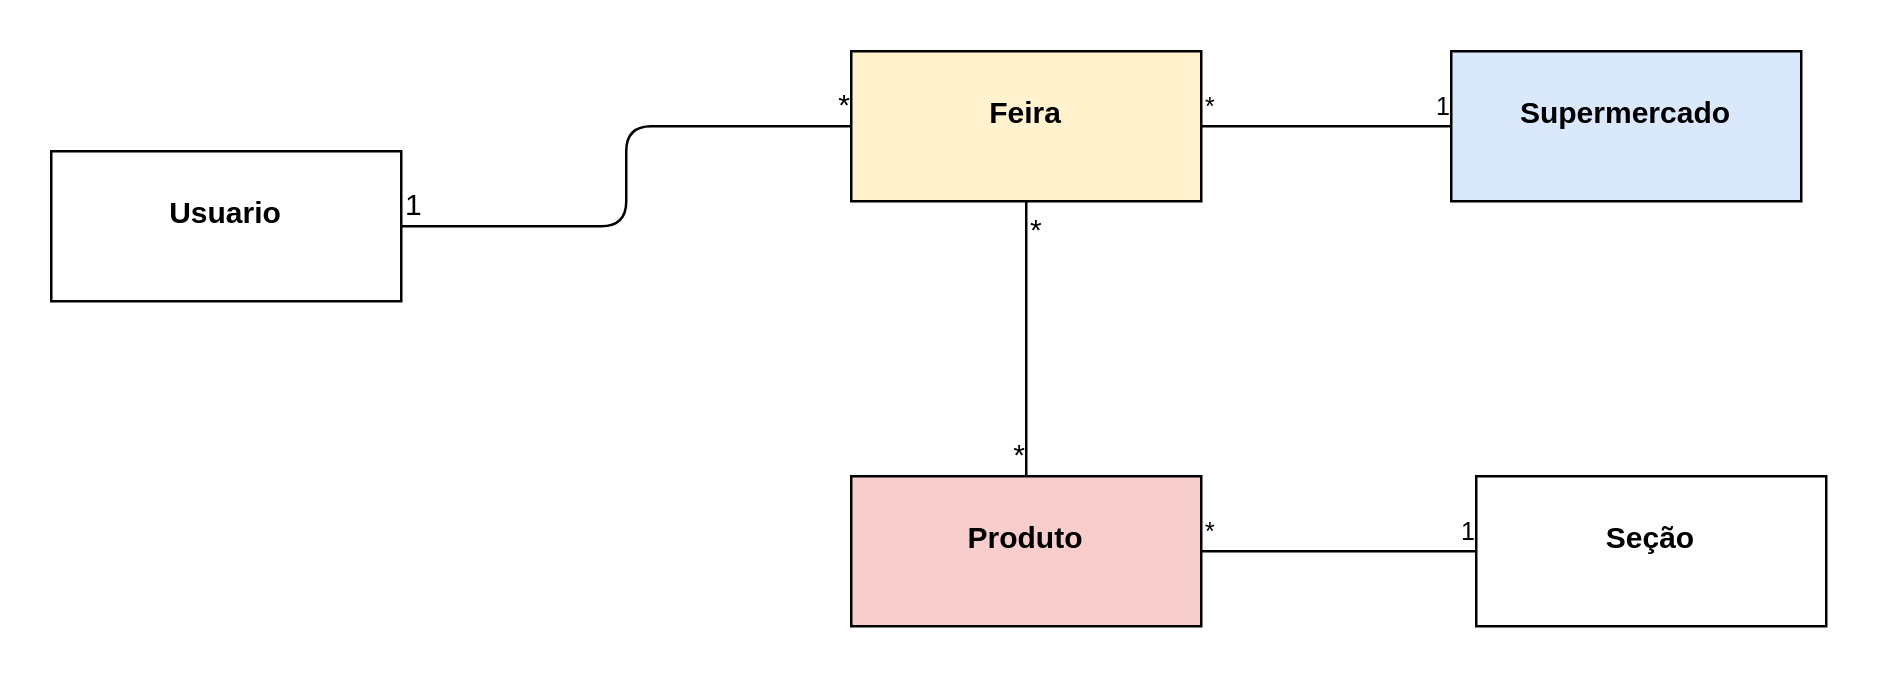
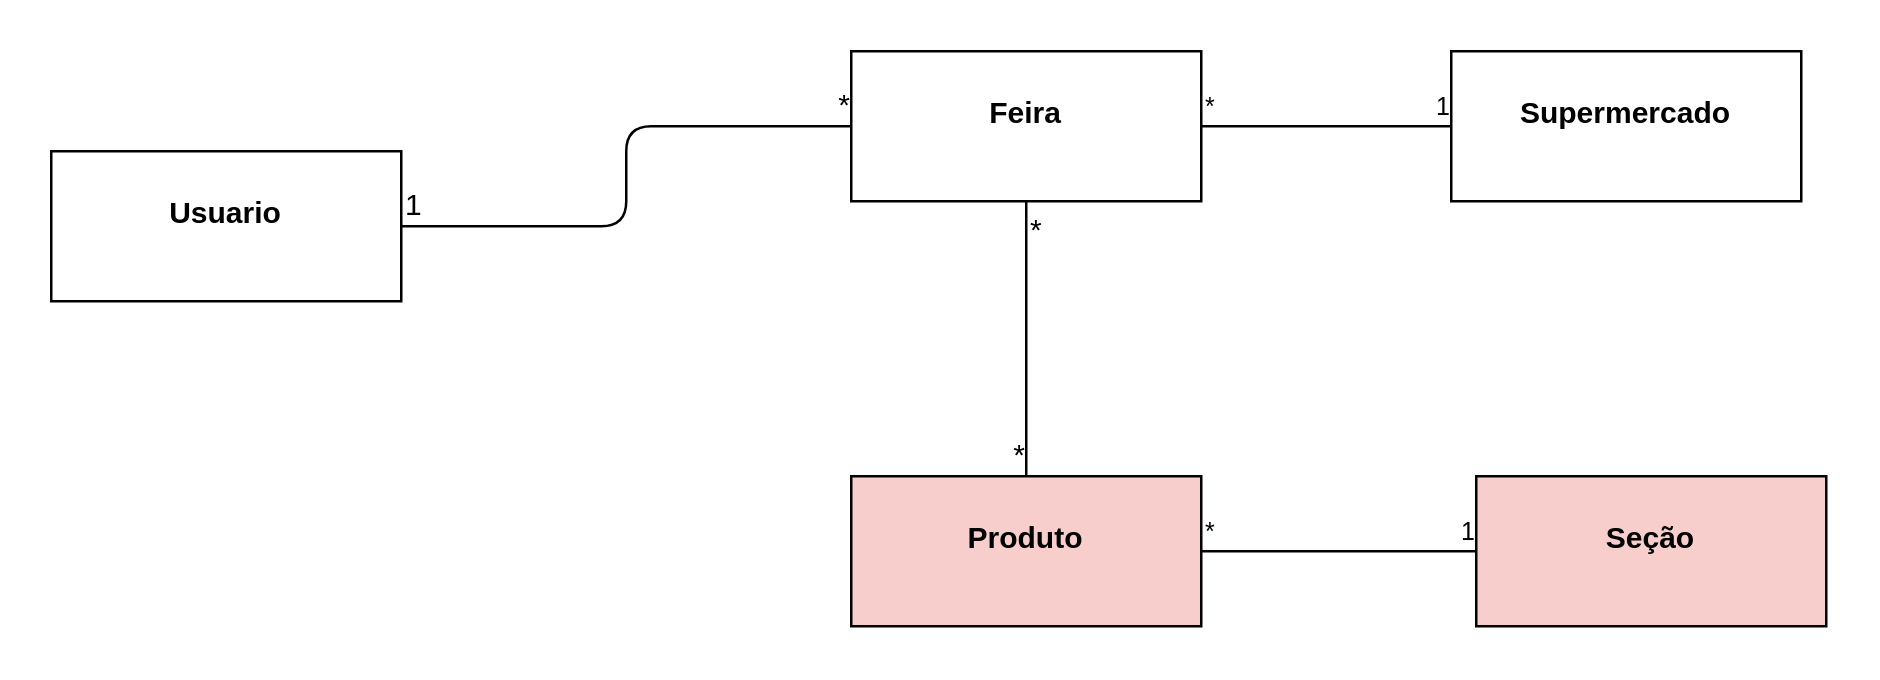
node "Feira": fillcolor #fff2cc -> #ffffff
node "Supermercado": fillcolor #dae8fc -> #ffffff
node "Seção": fillcolor #ffffff -> #f8cecc
